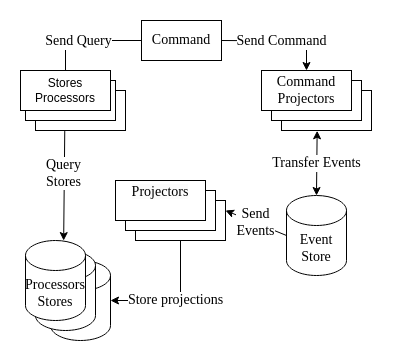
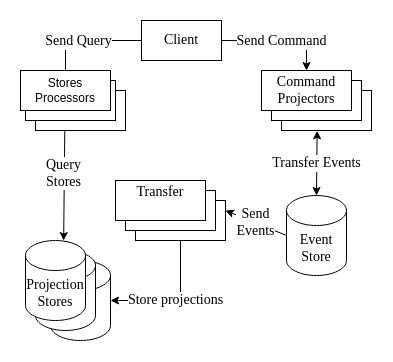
node "Command": label "Command" -> "Client"
node "Projectors": label "Projectors" -> "Transfer"
node "ProcessorsStores": label "ProcessorsStores" -> "ProjectionStores"
